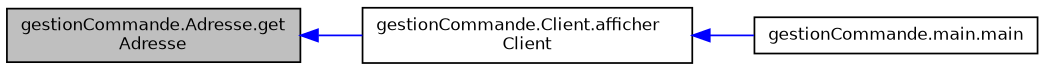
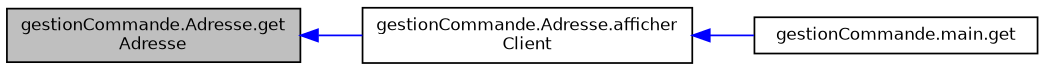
node "gestionCommande.Client.afficher Client": label "gestionCommande.Client.afficher Client" -> "gestionCommande.Adresse.afficher Client"
node "gestionCommande.main.main": label "gestionCommande.main.main" -> "gestionCommande.main.get"
